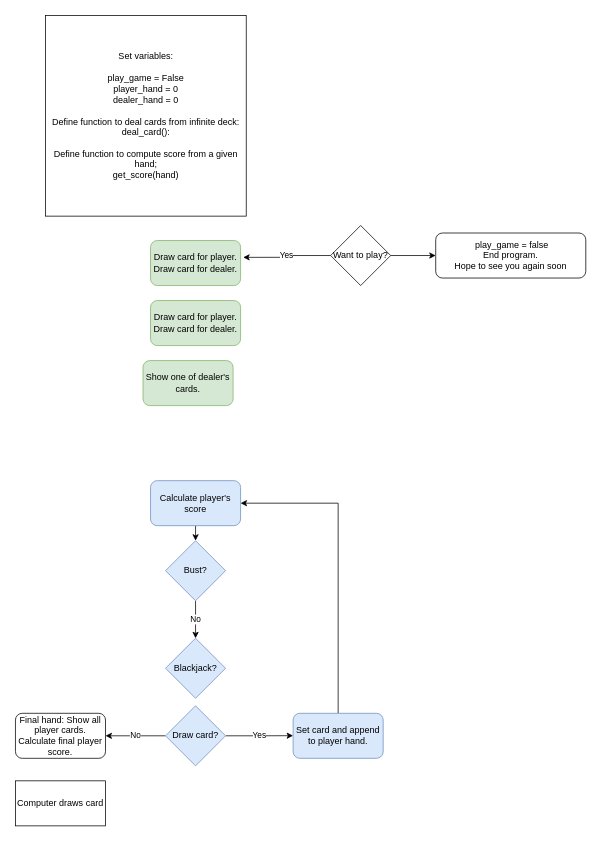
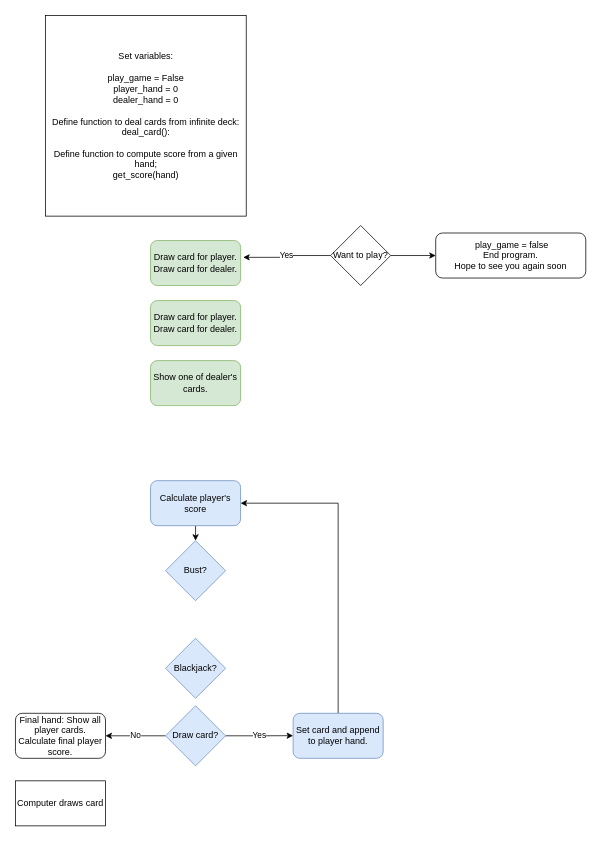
node "Show one of dealer's cards.": moved (188, 383) -> (195, 383)
edge "Bust?" -> "Blackjack?": removed, label "No"
